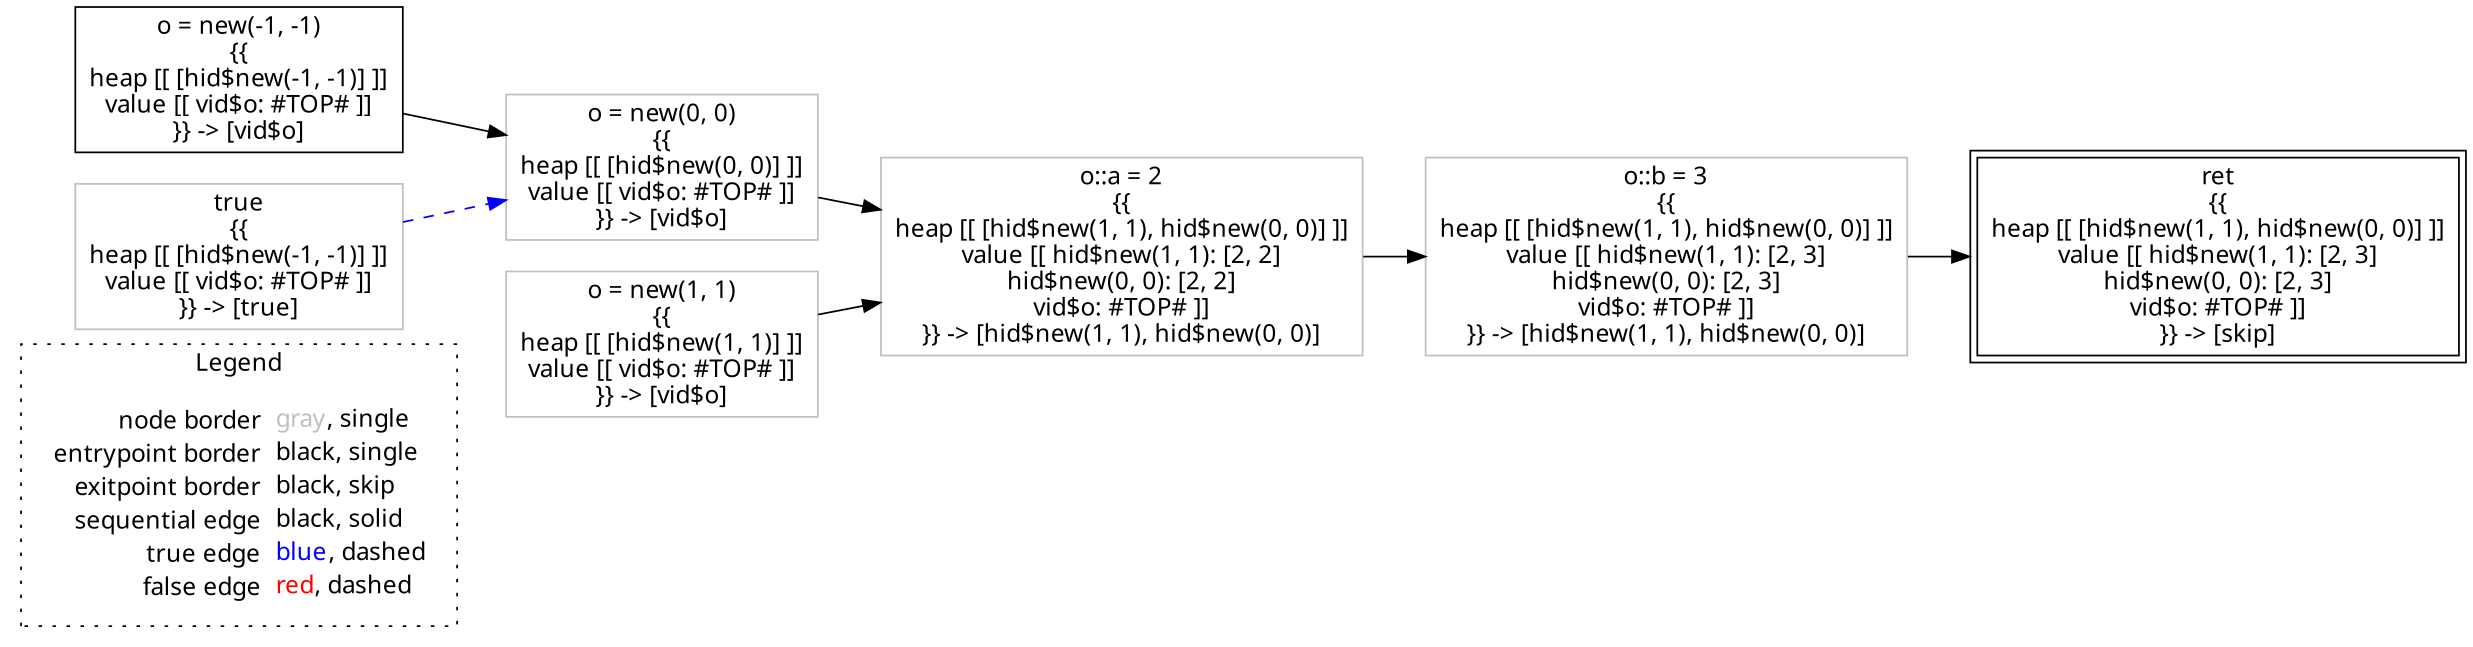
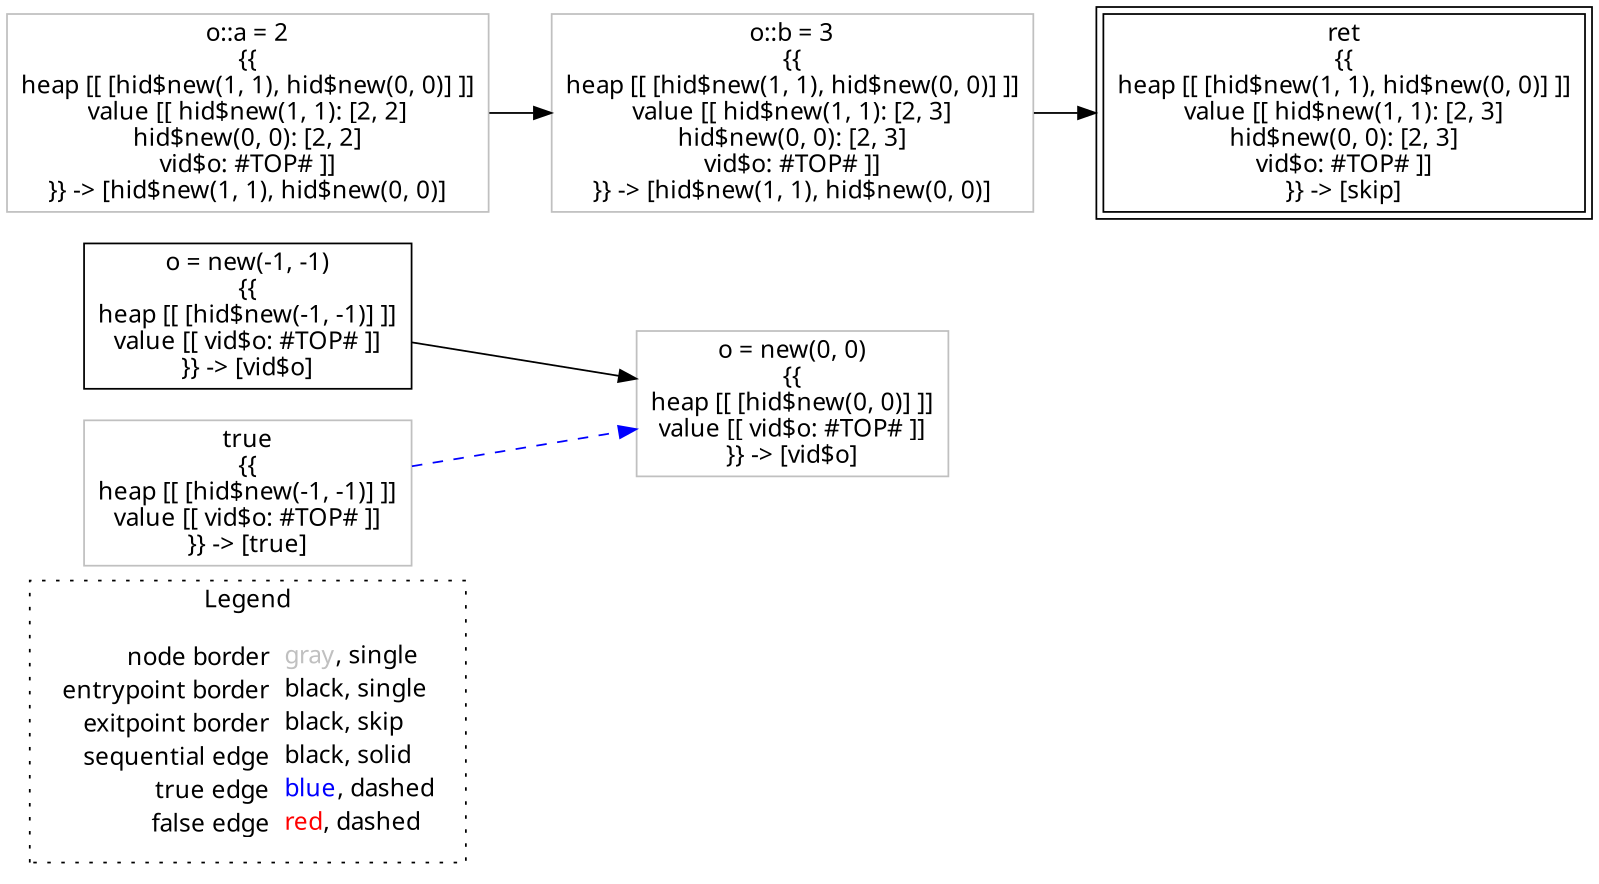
edge "o = new(0, 0)" -> "o::a = 2": removed
node "o = new(1, 1)": removed
